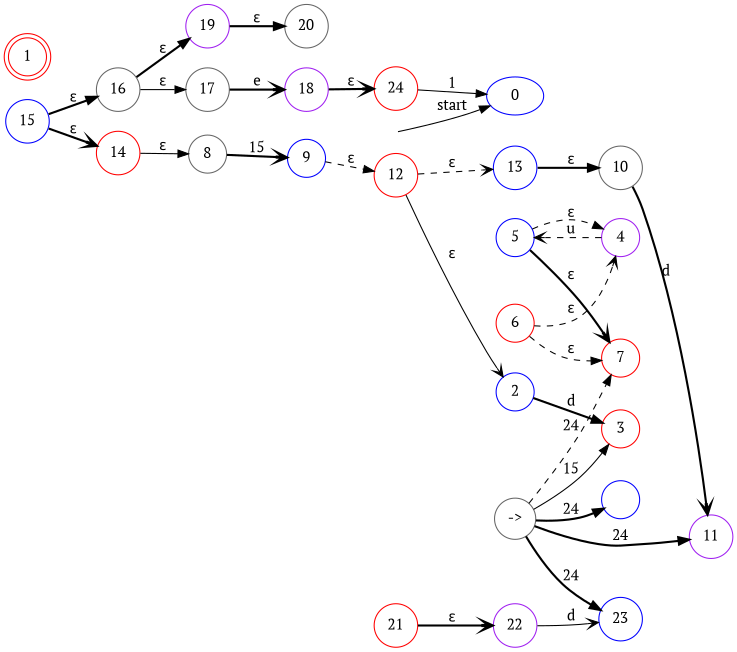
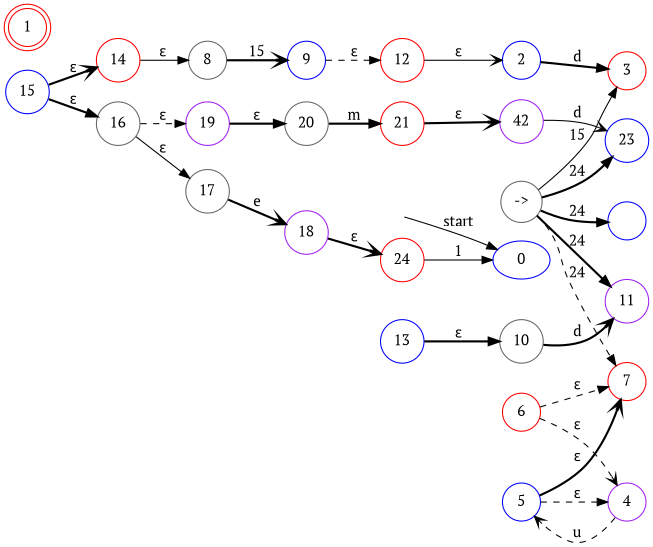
edge "16" -> "19": style bold -> dashed
edge "20" -> "21": added, label "m"
edge "12" -> "13": removed, label "ε"
node "22": label "22" -> "42"
